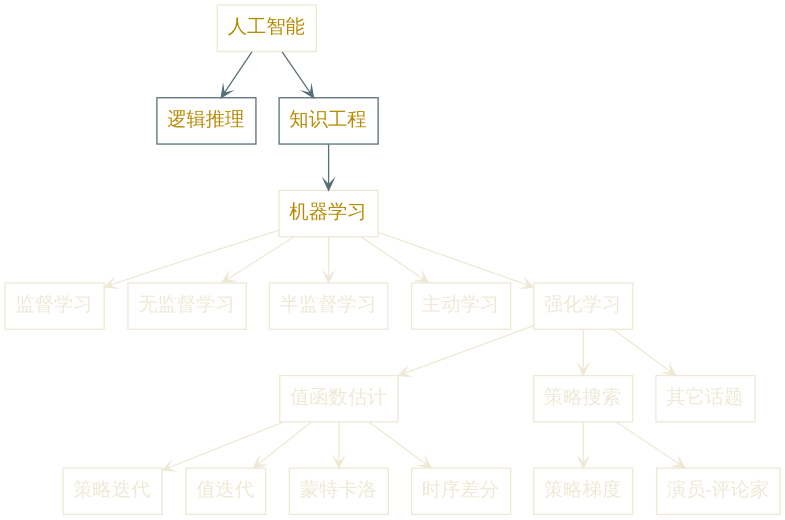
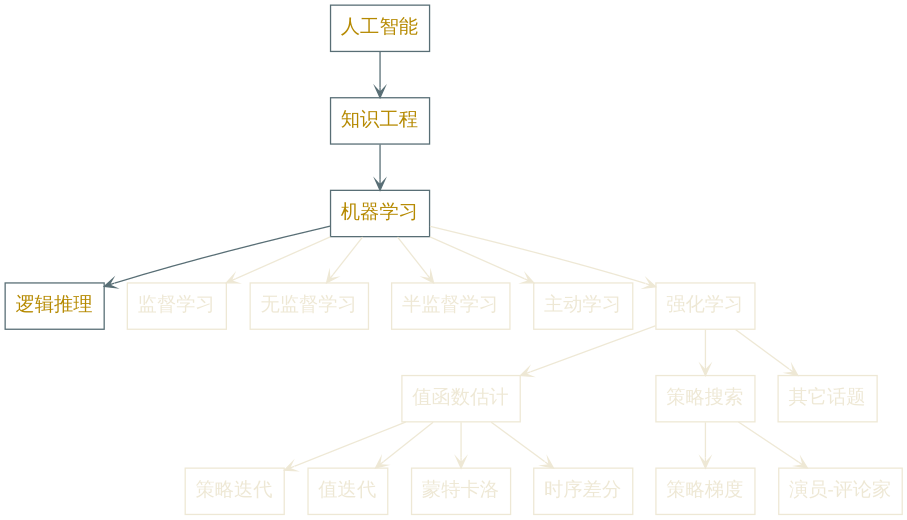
node "人工智能": color #eee8d5 -> #586e75
edge "人工智能" -> "逻辑推理": now "机器学习" -> "逻辑推理"
node "机器学习": color #eee8d5 -> #586e75
